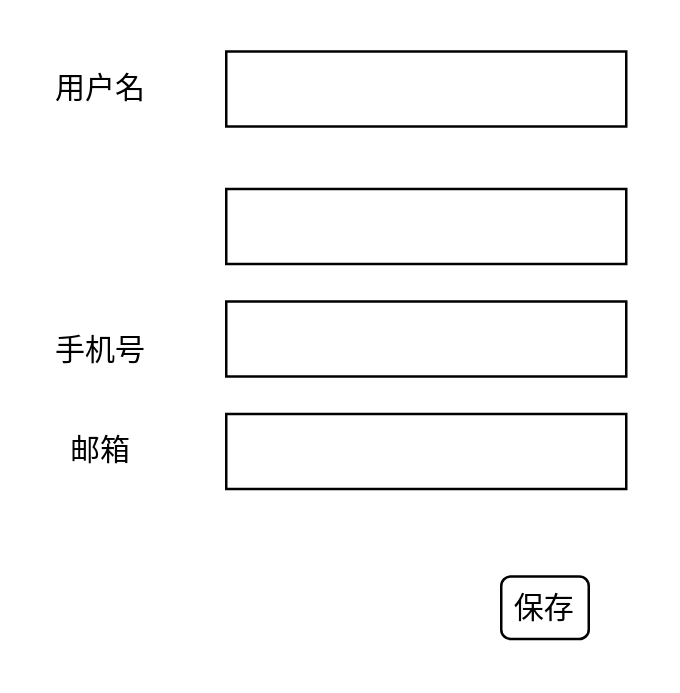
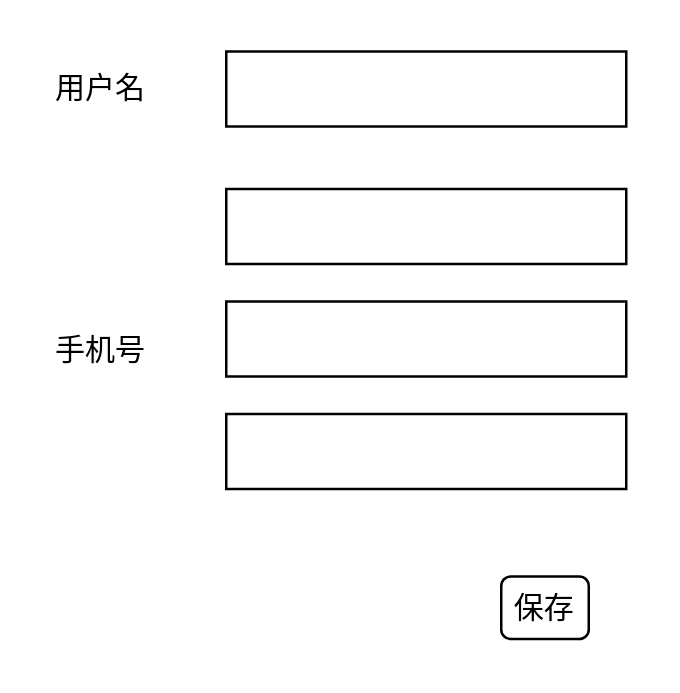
node "邮箱": removed
